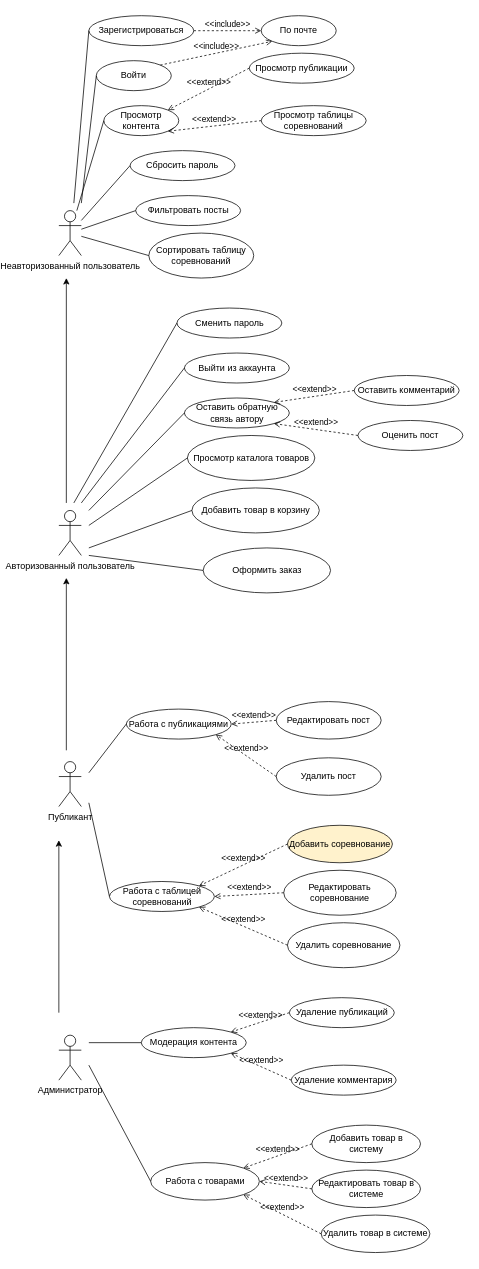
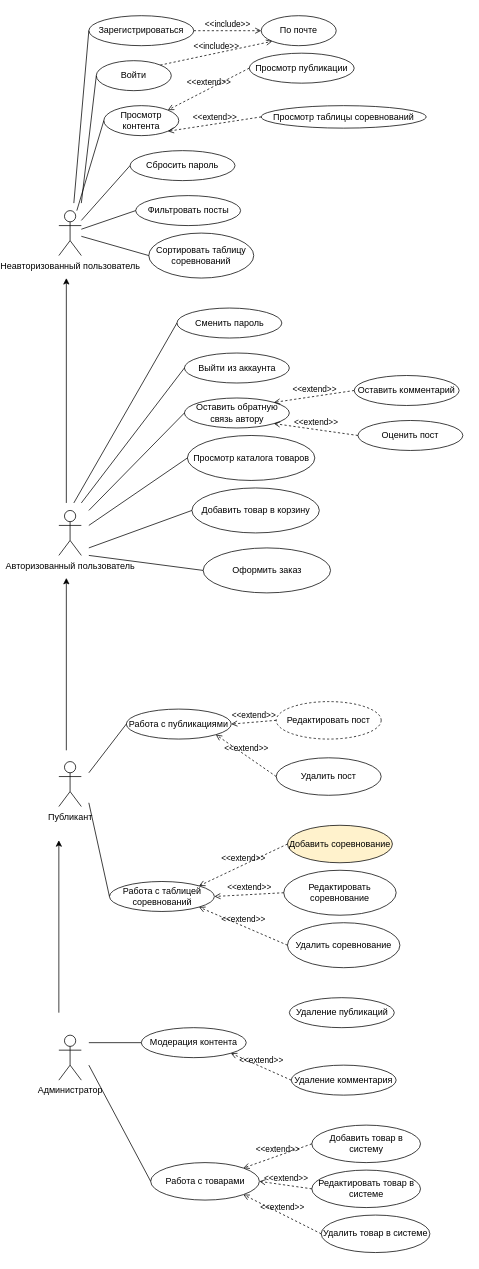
node "Просмотр таблицы соревнований": size 105x30 -> 165x23
node "Редактировать пост": style solid -> dashed
edge "Удаление публикаций" -> "Модерация контента": removed, label "<<extend>>"
